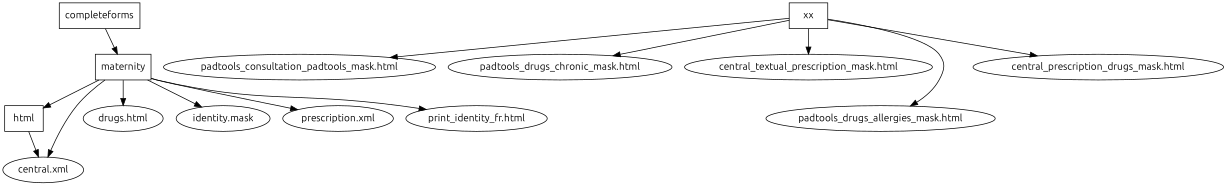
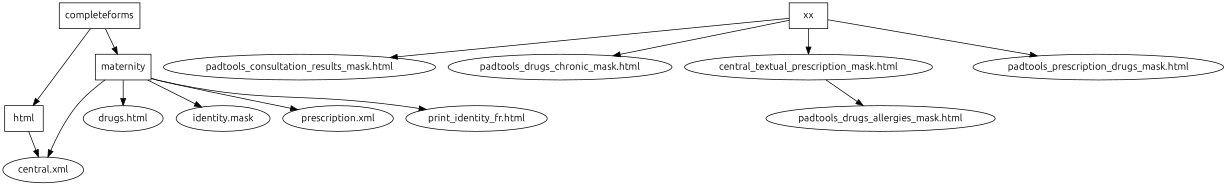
edge "xx" -> "padtools_drugs_allergies_mask.html": now "central_textual_prescription_mask.html" -> "padtools_drugs_allergies_mask.html"
node "padtools_consultation_padtools_mask.html": label "padtools_consultation_padtools_mask.html" -> "padtools_consultation_results_mask.html"
node "central_prescription_drugs_mask.html": label "central_prescription_drugs_mask.html" -> "padtools_prescription_drugs_mask.html"
edge "maternity" -> "html": now "completeforms" -> "html"
